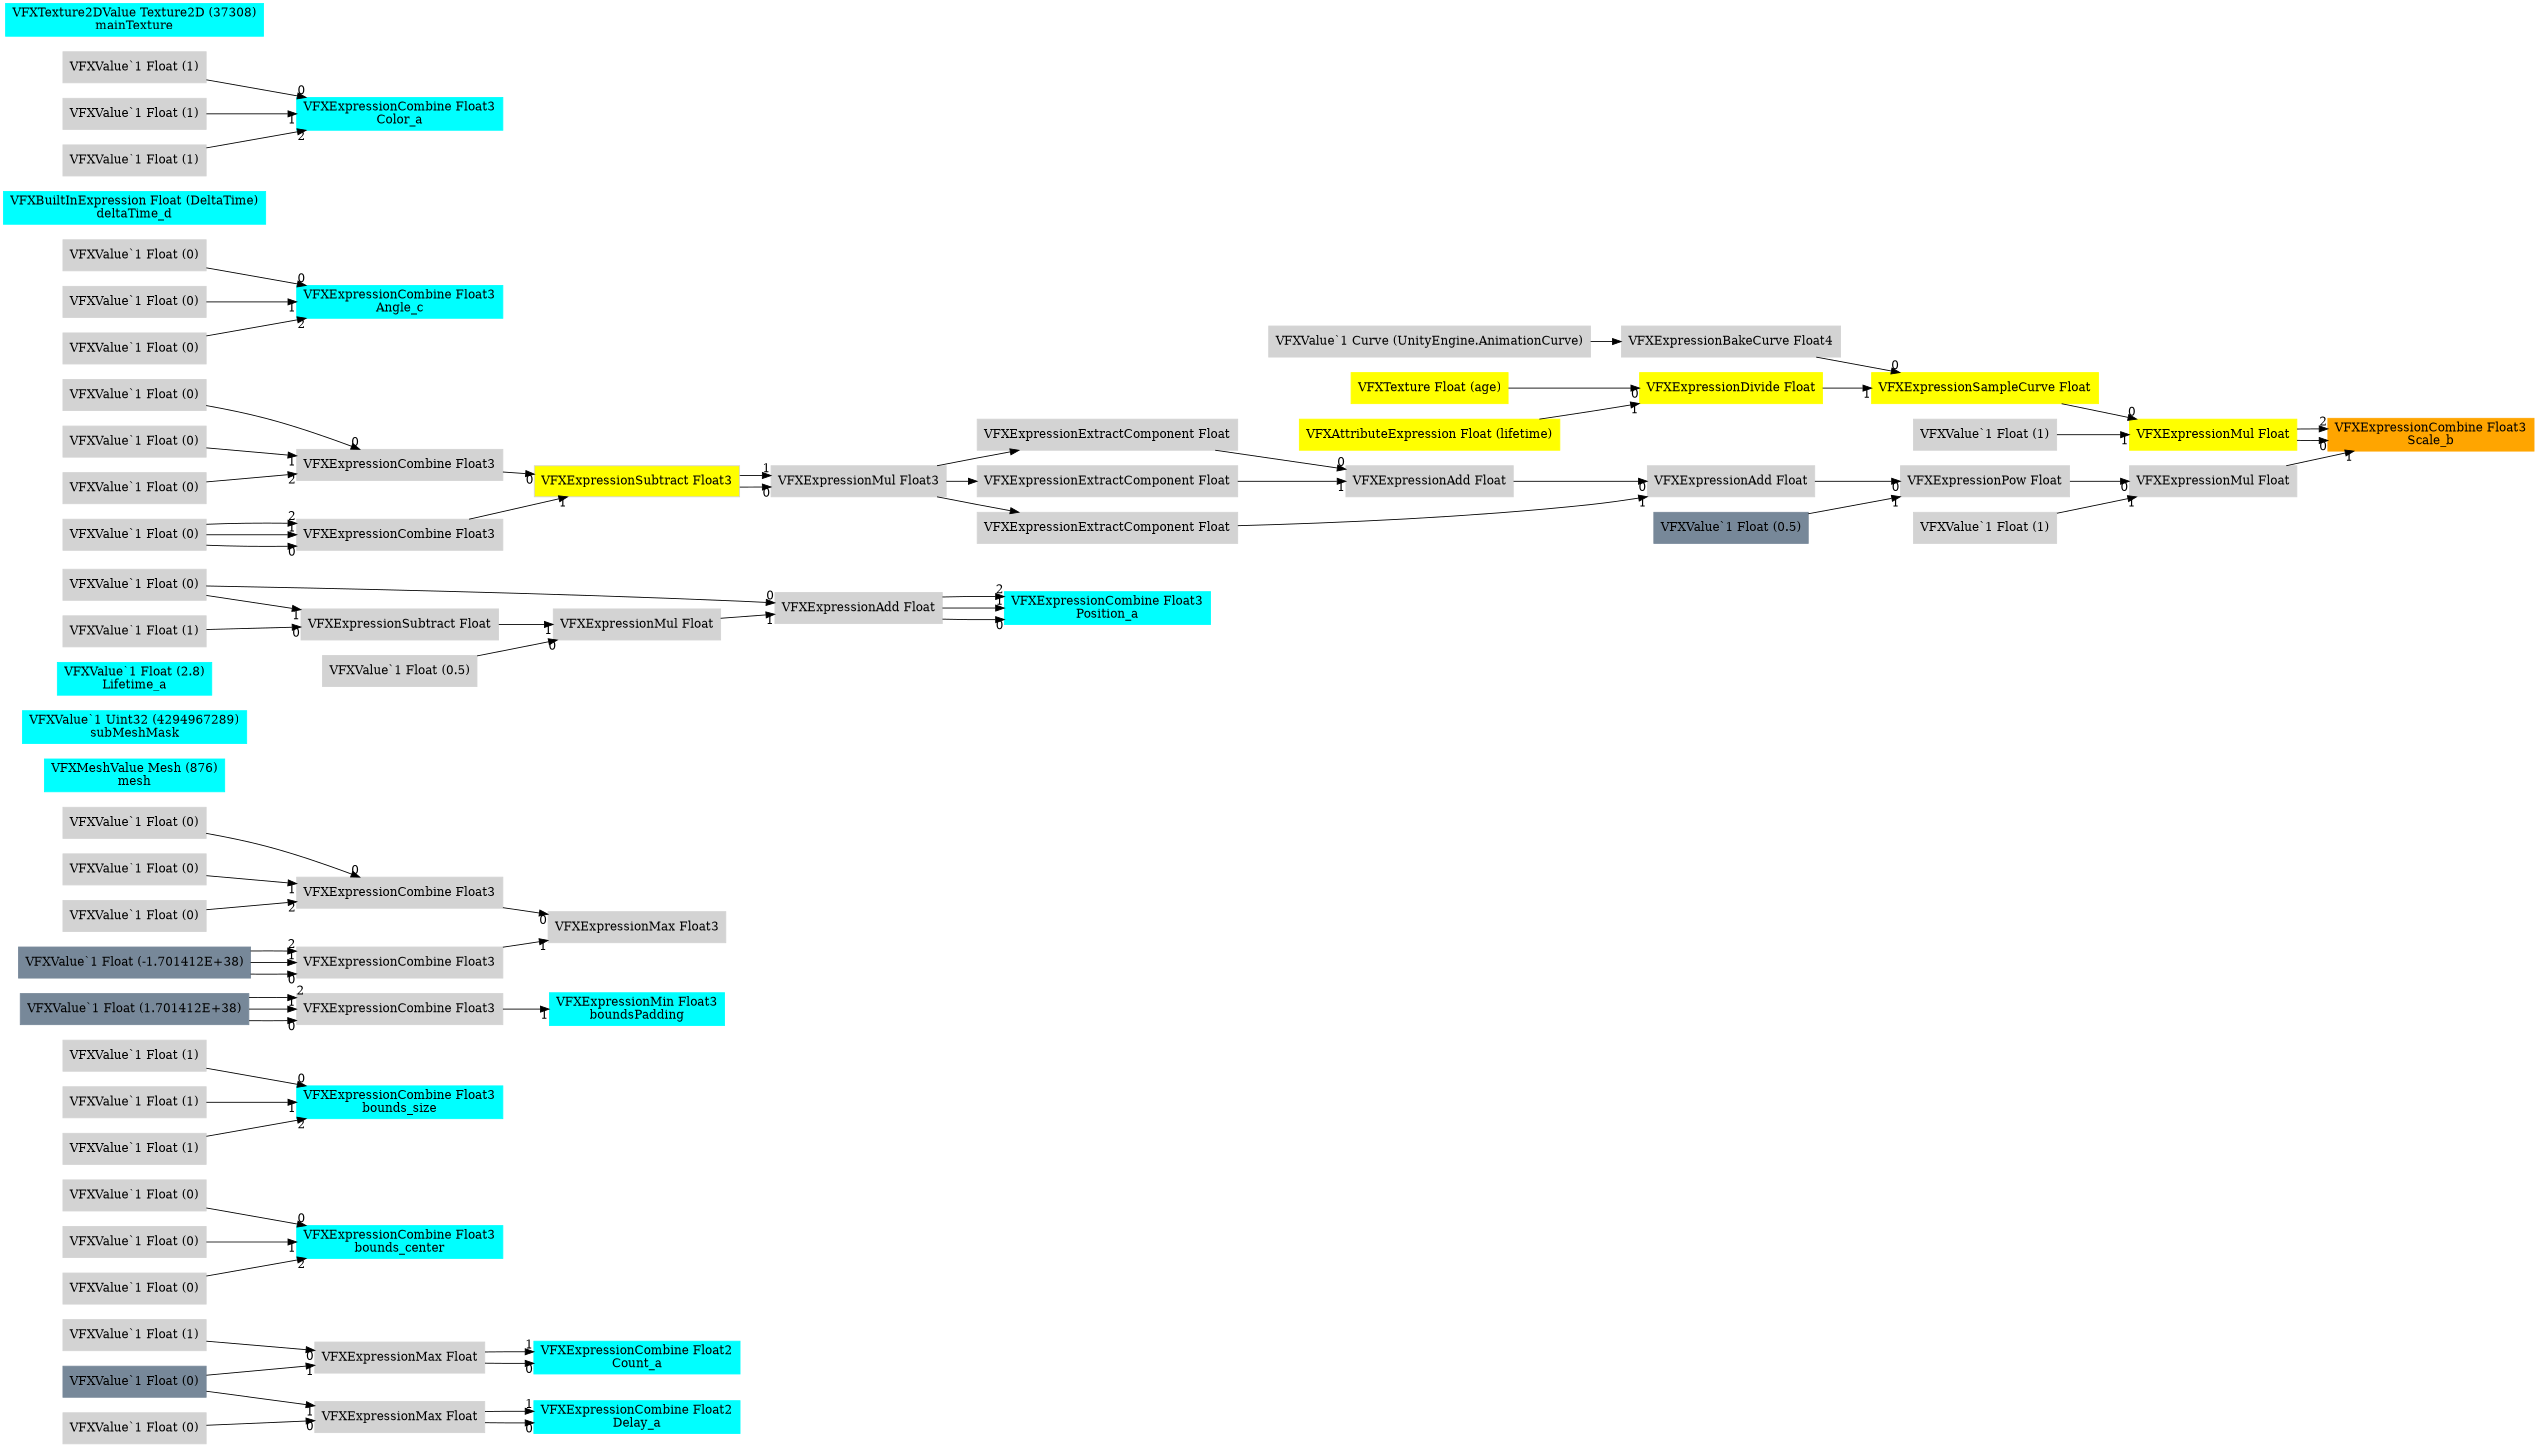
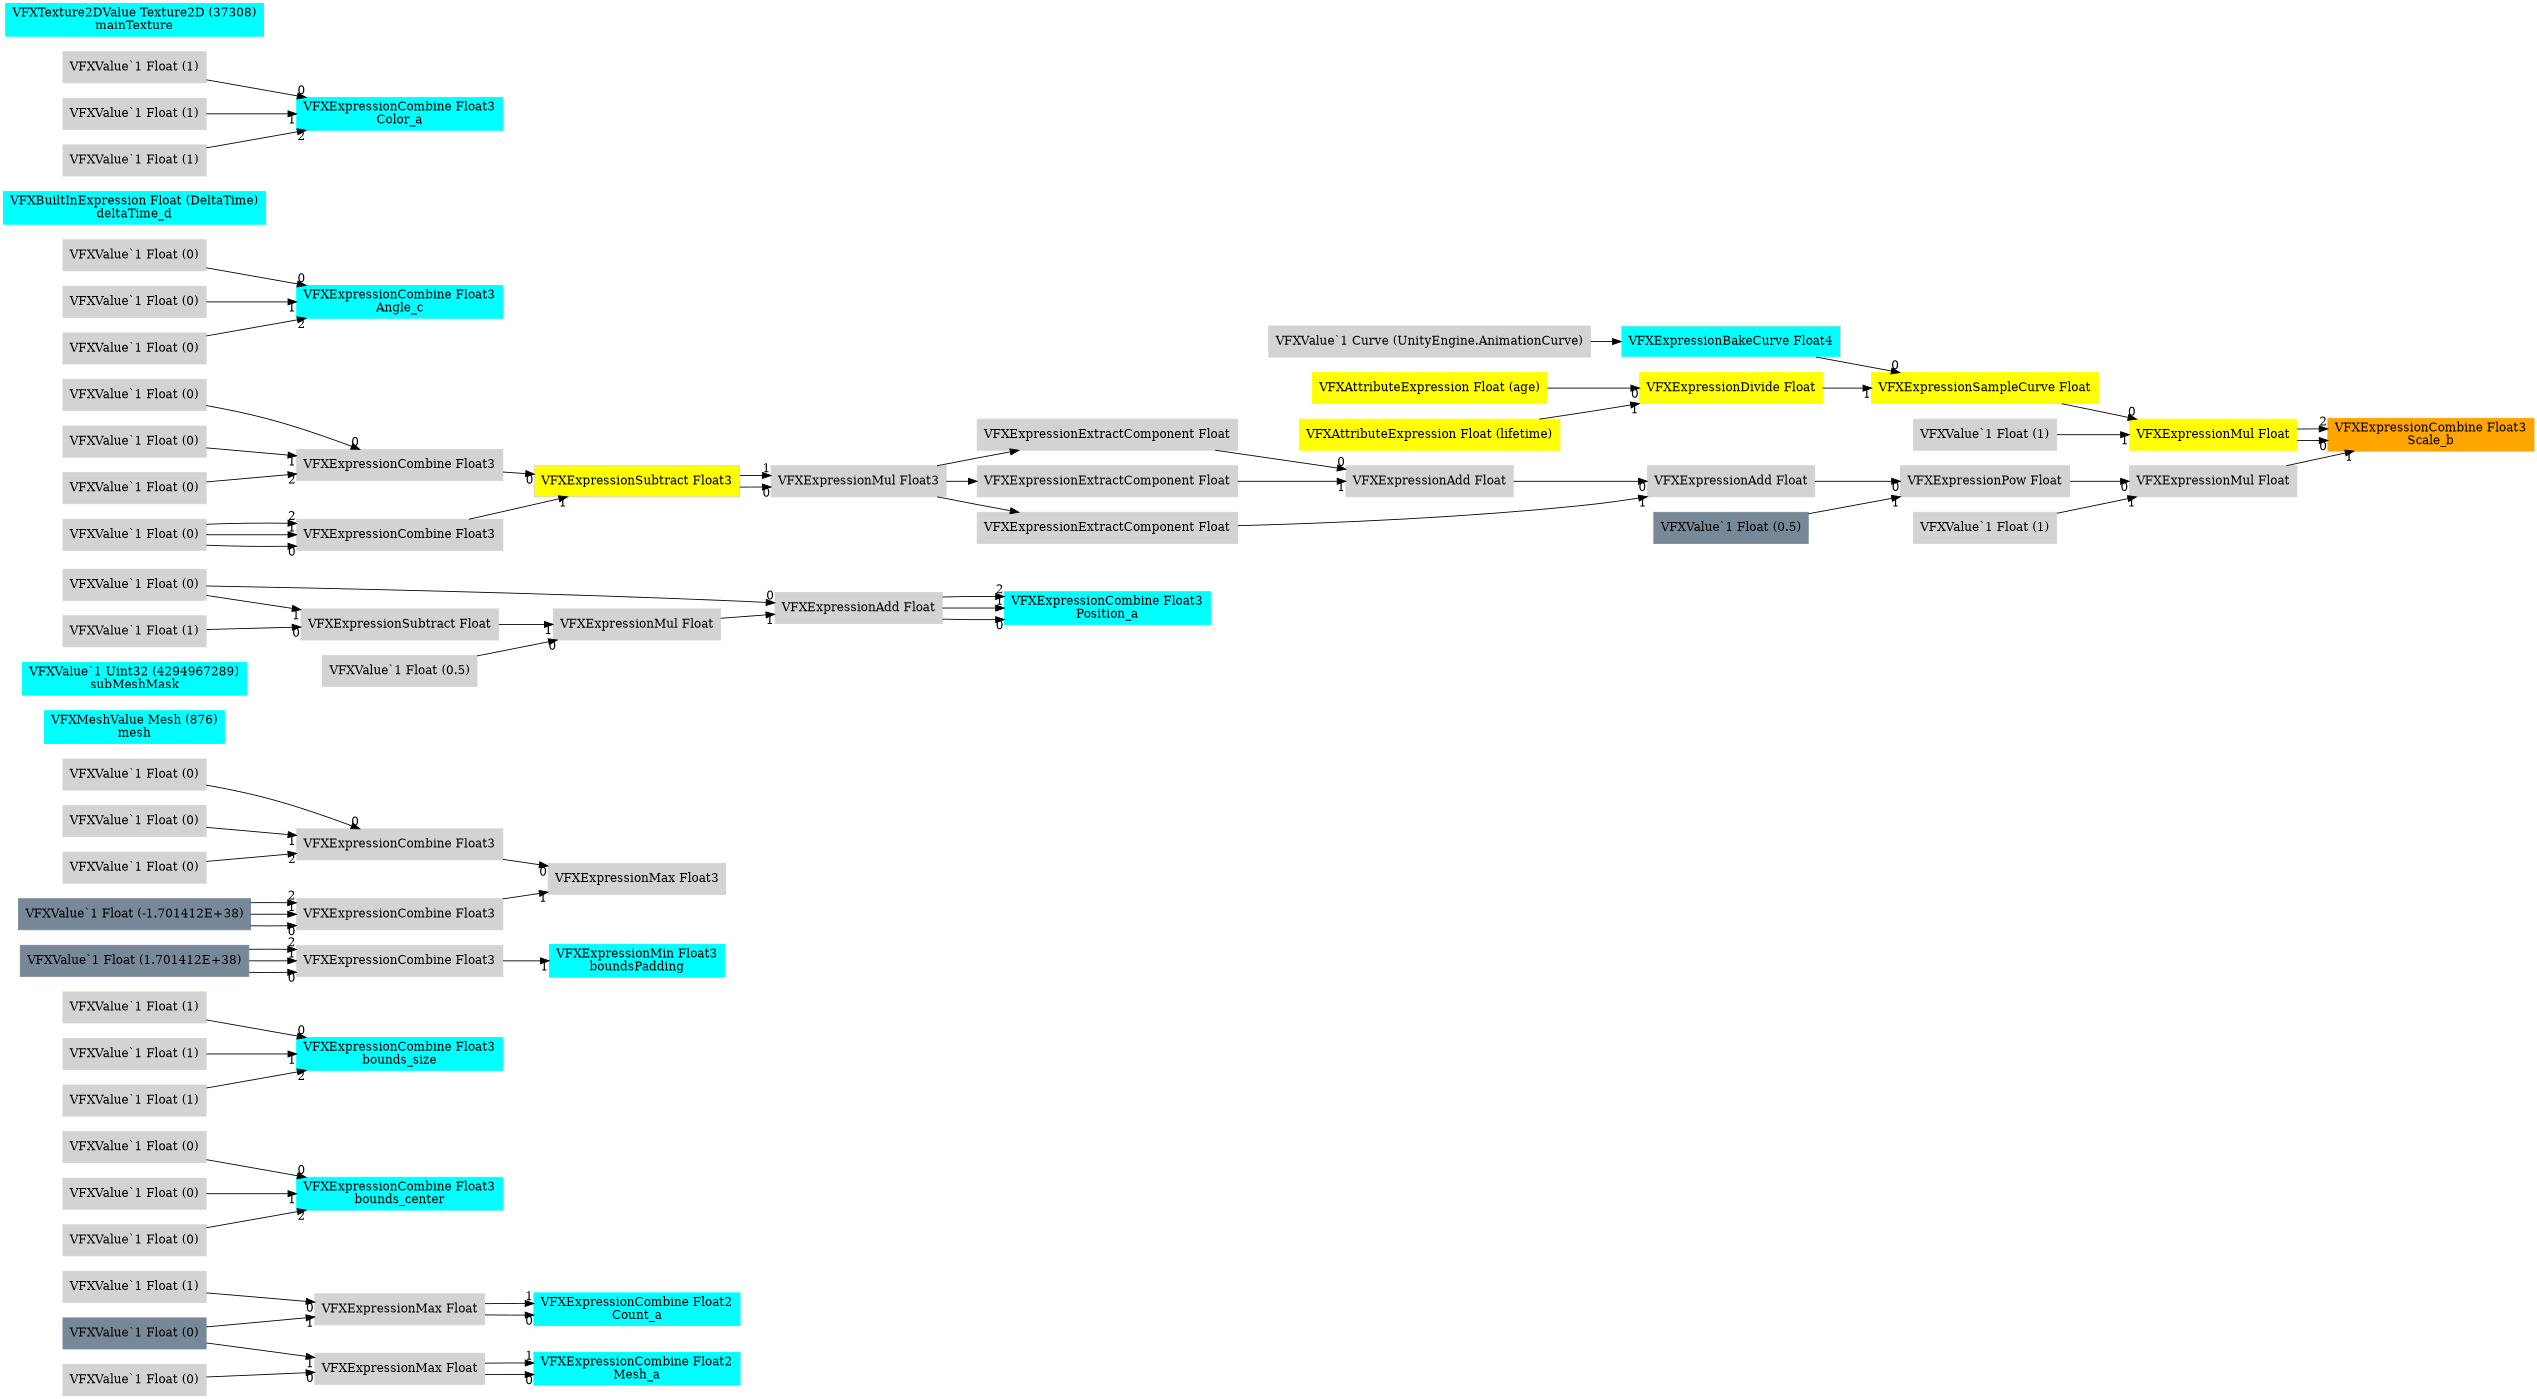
node "VFXExpressionBakeCurve Float4": fillcolor lightgray -> cyan
node "VFXTexture Float (age)": label "VFXTexture Float (age)" -> "VFXAttributeExpression Float (age)"
node "VFXValue`1 Float (2.8) Lifetime_a": removed
node "VFXExpressionCombine Float2 Delay_a": label "VFXExpressionCombine Float2 Delay_a" -> "VFXExpressionCombine Float2 Mesh_a"
